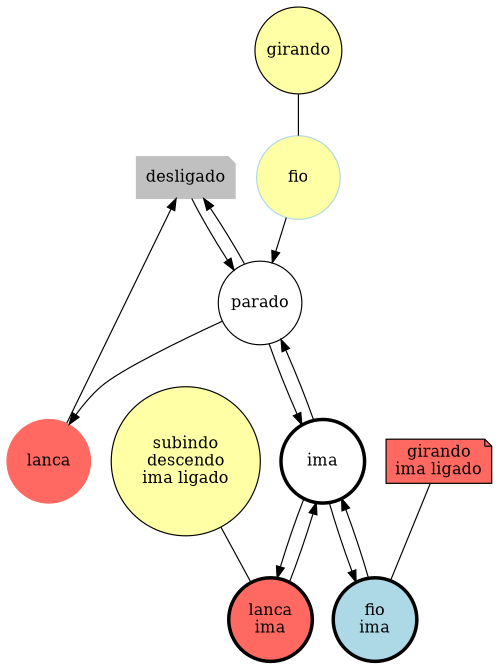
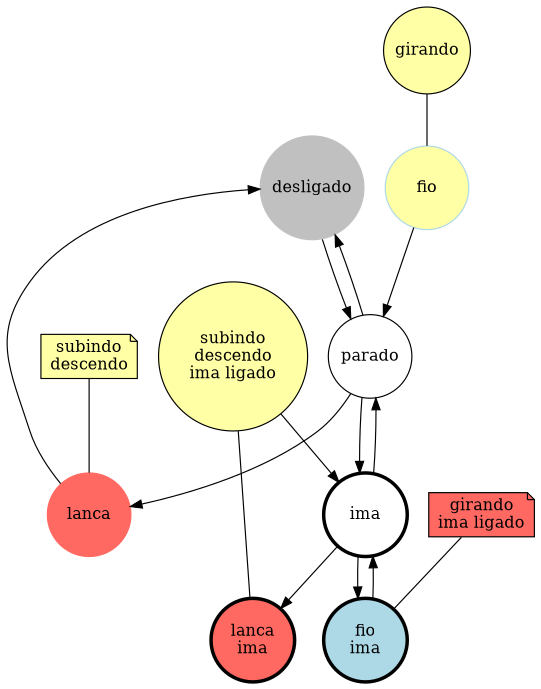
node "desligado": shape note -> circle
node "subindo descendo": added
edge "lanca ima" -> "ima": now "subindo descendo ima ligado" -> "ima"
